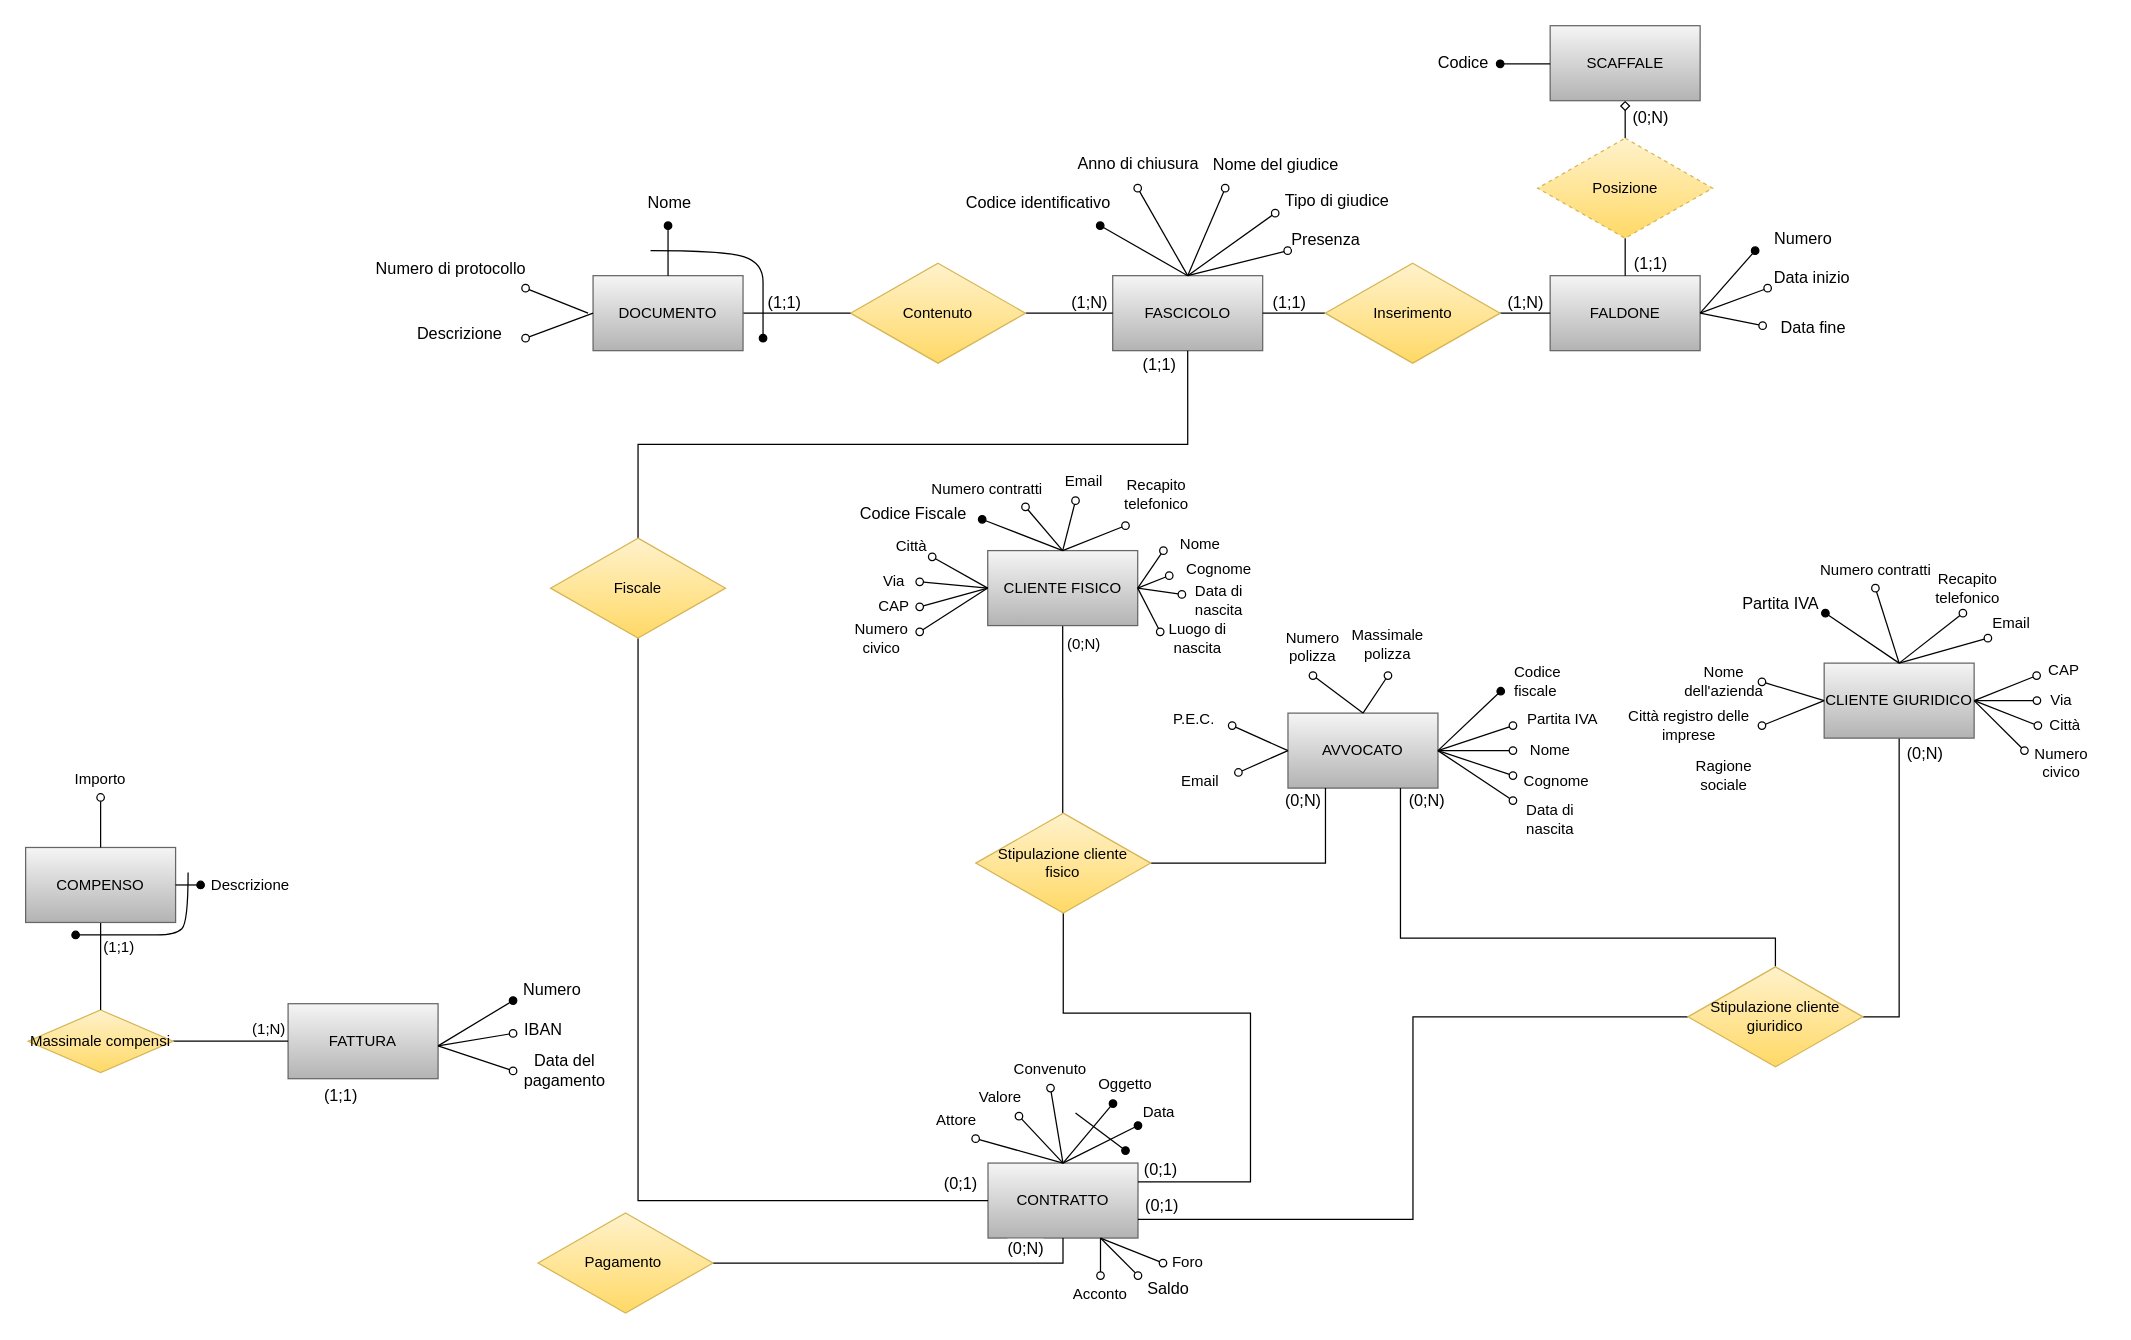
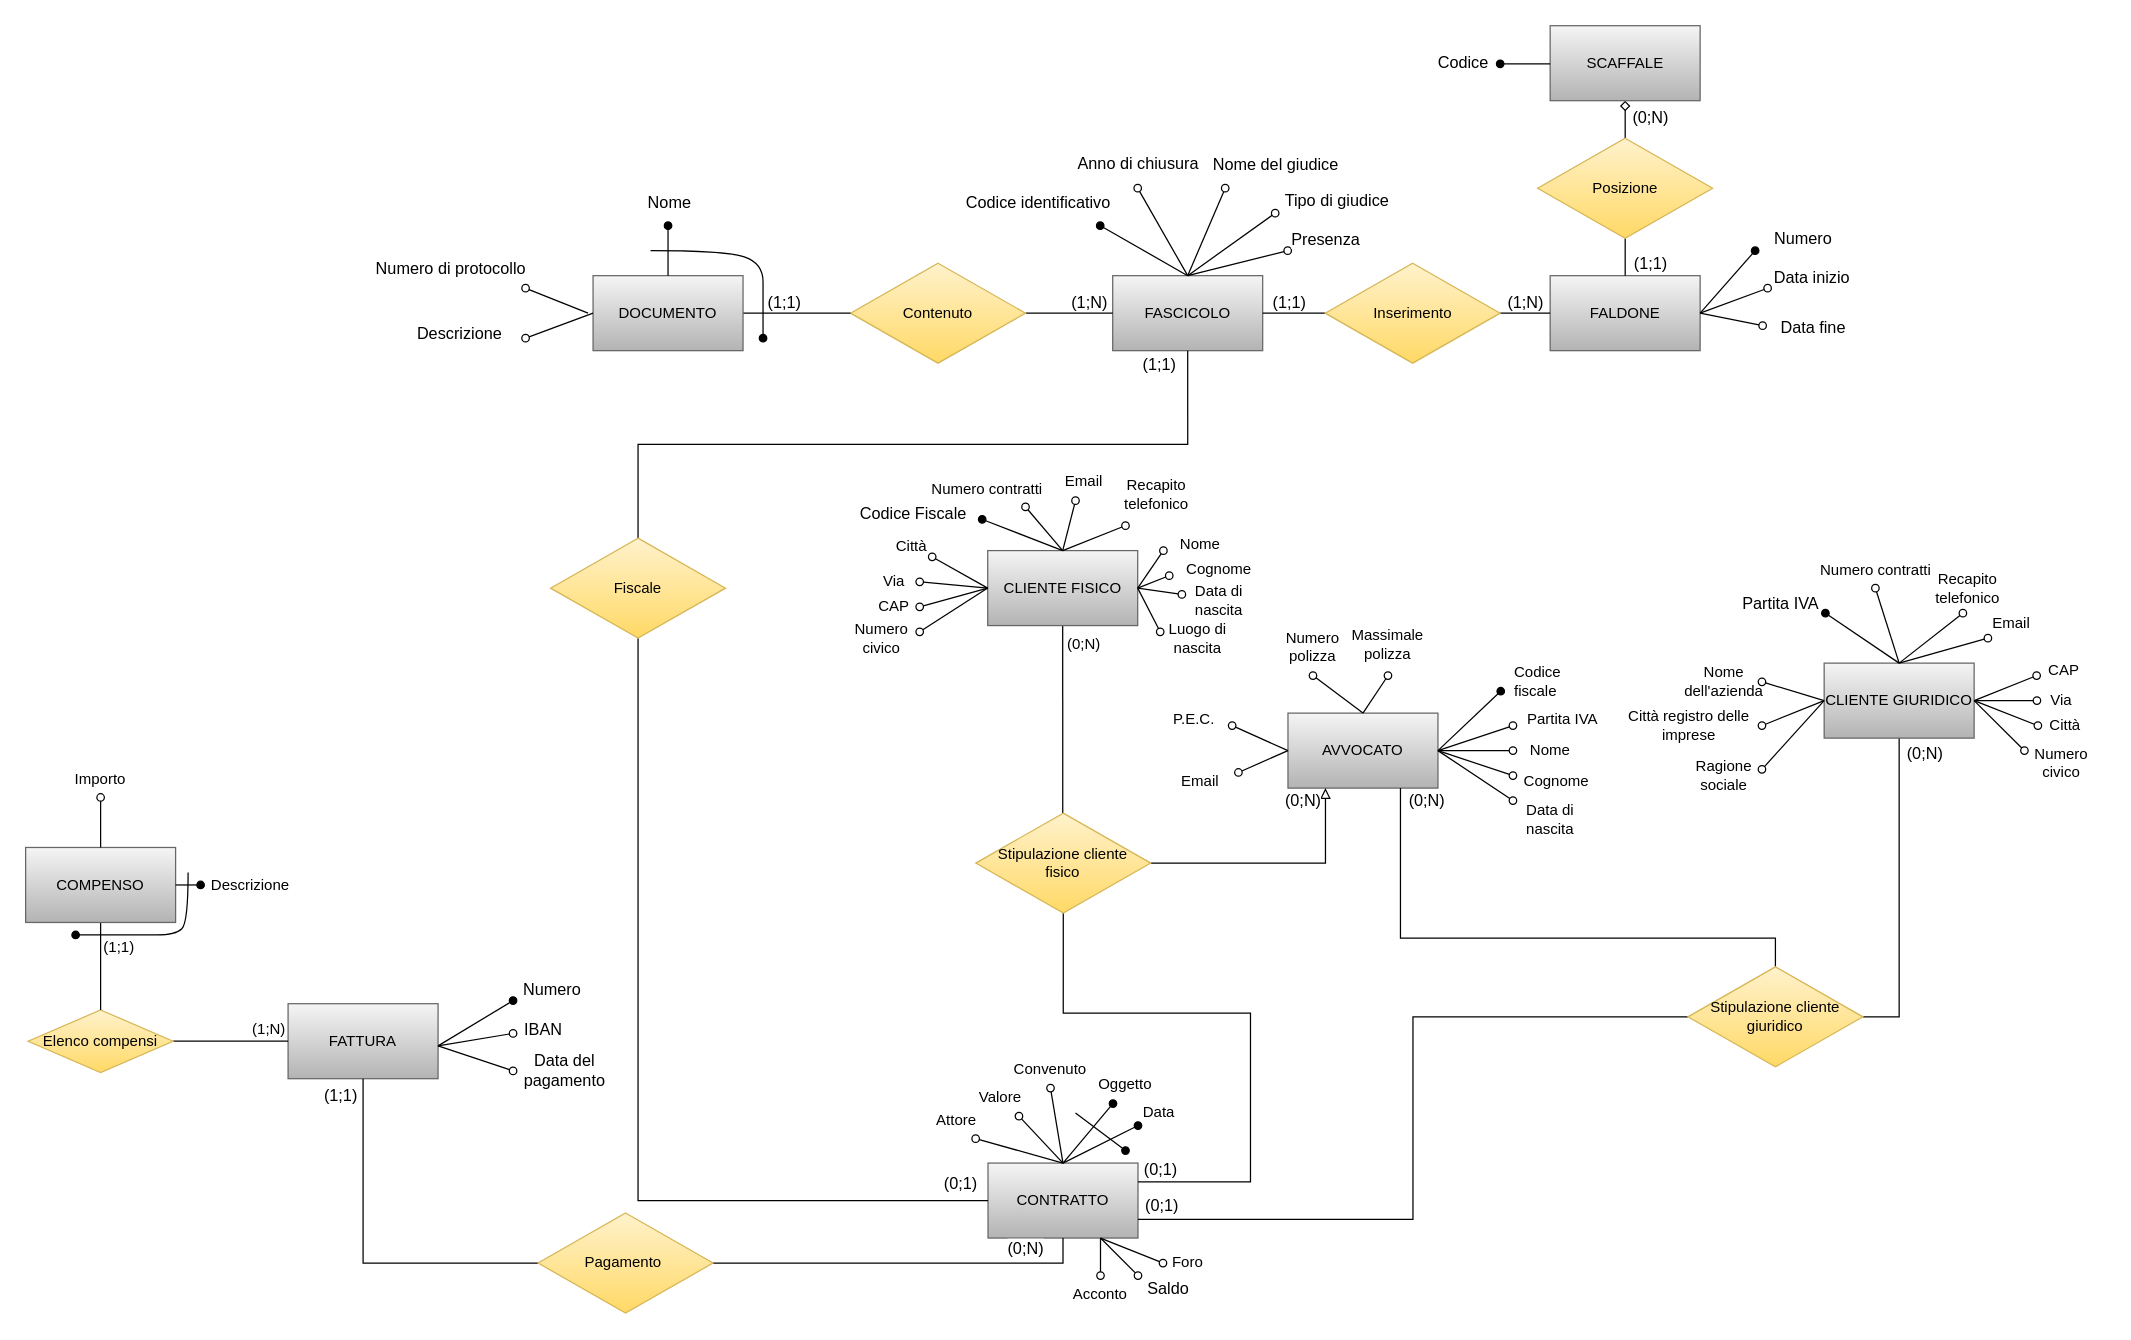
node "Posizione": style dashed -> solid
edge "CLIENTE GIURIDICO" -> "Ragione sociale": added
edge "AVVOCATO" -- "Stipulazione cliente fisico": arrowhead none -> block
node "Massimale compensi": label "Massimale compensi" -> "Elenco compensi"
edge "FATTURA" -- "Pagamento": added
